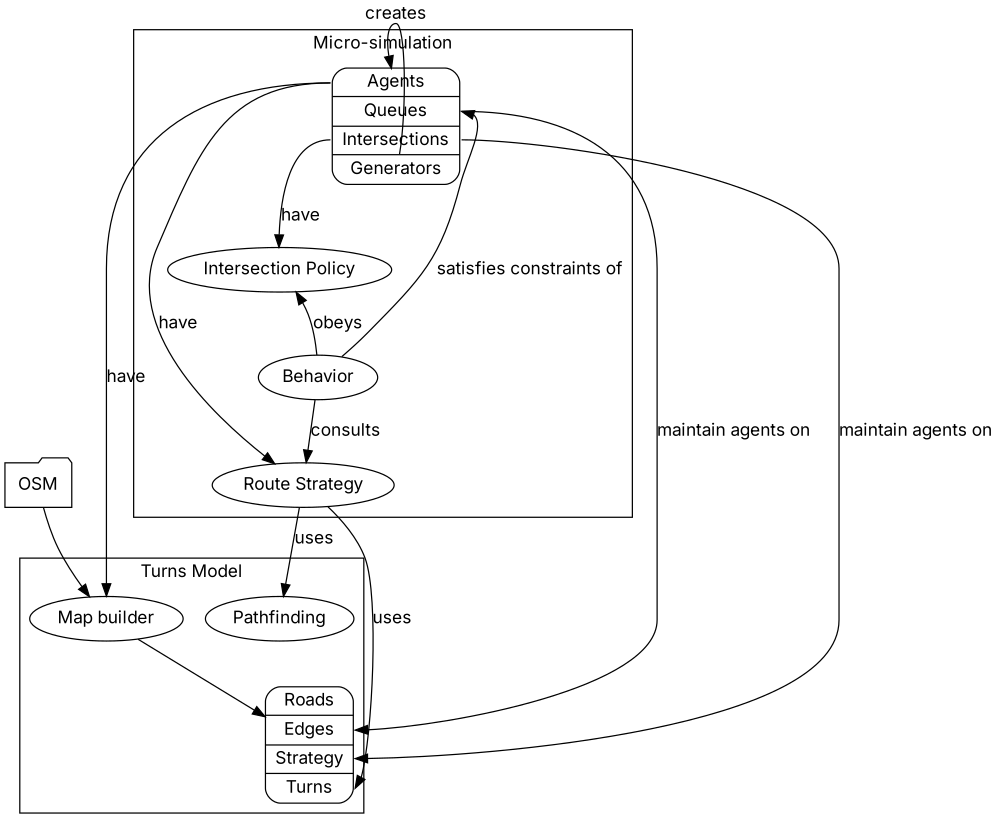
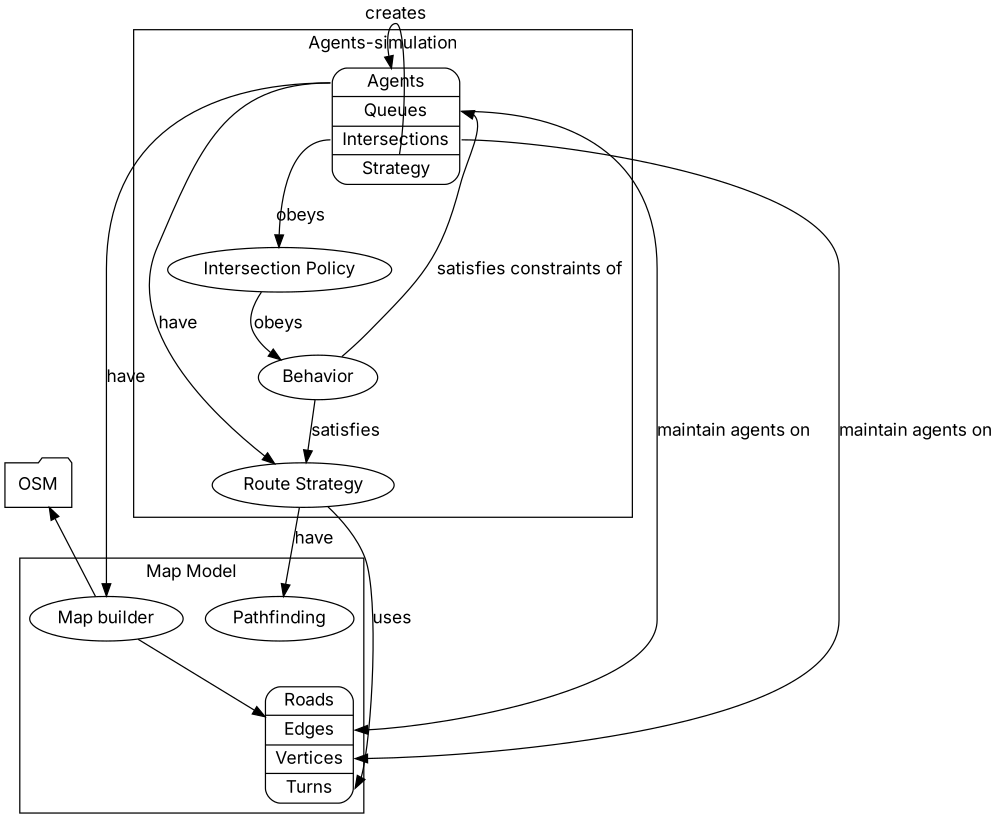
cluster "Micro-simulation": label "Micro-simulation" -> "Agents-simulation"
node "Agents": text "Generators" -> "Strategy"
edge "Agents" -> "Intersection Policy": label "have" -> "obeys"
edge "Behavior" -> "Intersection Policy": reversed
edge "Behavior" -> "Route Strategy": label "consults" -> "satisfies"
edge "Route Strategy" -> "Pathfinding": label "uses" -> "have"
edge "OSM" -> "Map builder": reversed
cluster "Turns Model": label "Turns Model" -> "Map Model"
node "Roads": text "Strategy" -> "Vertices"
